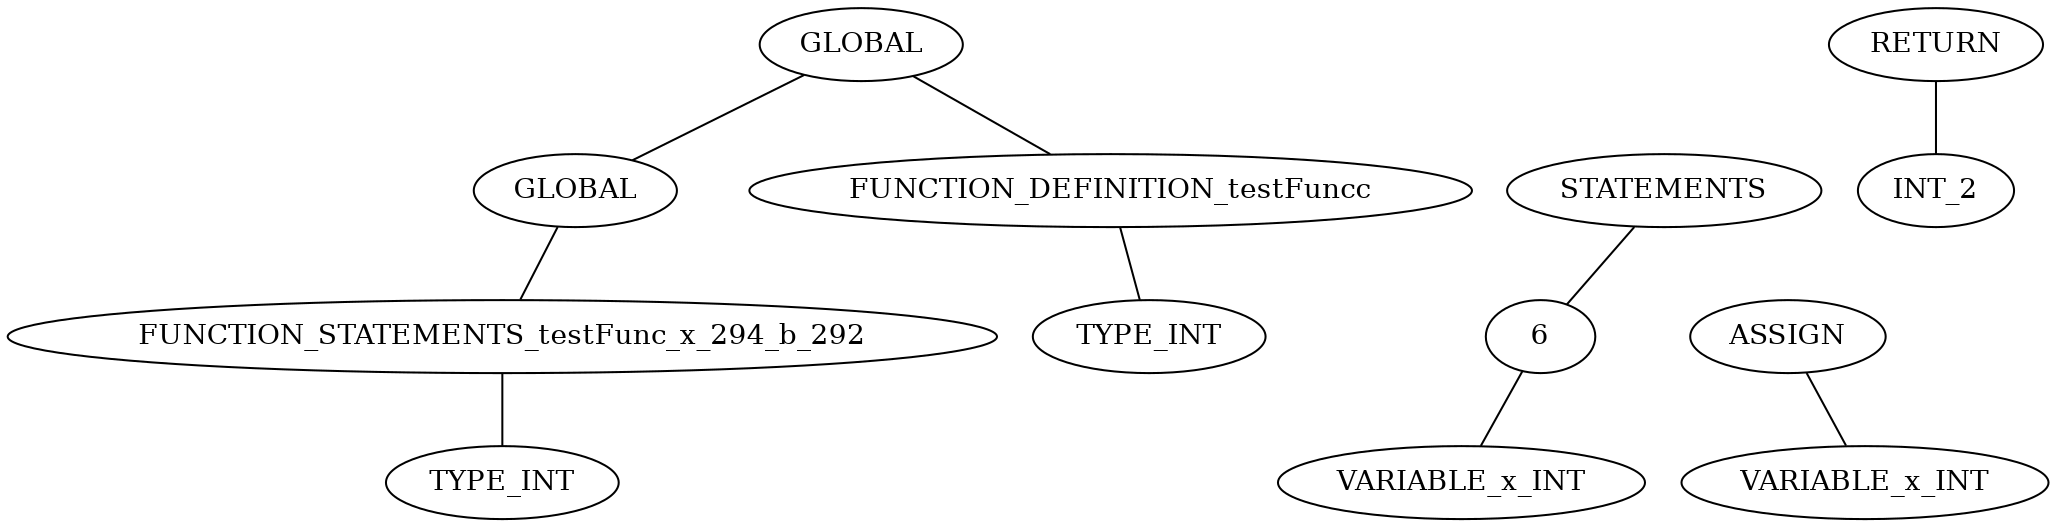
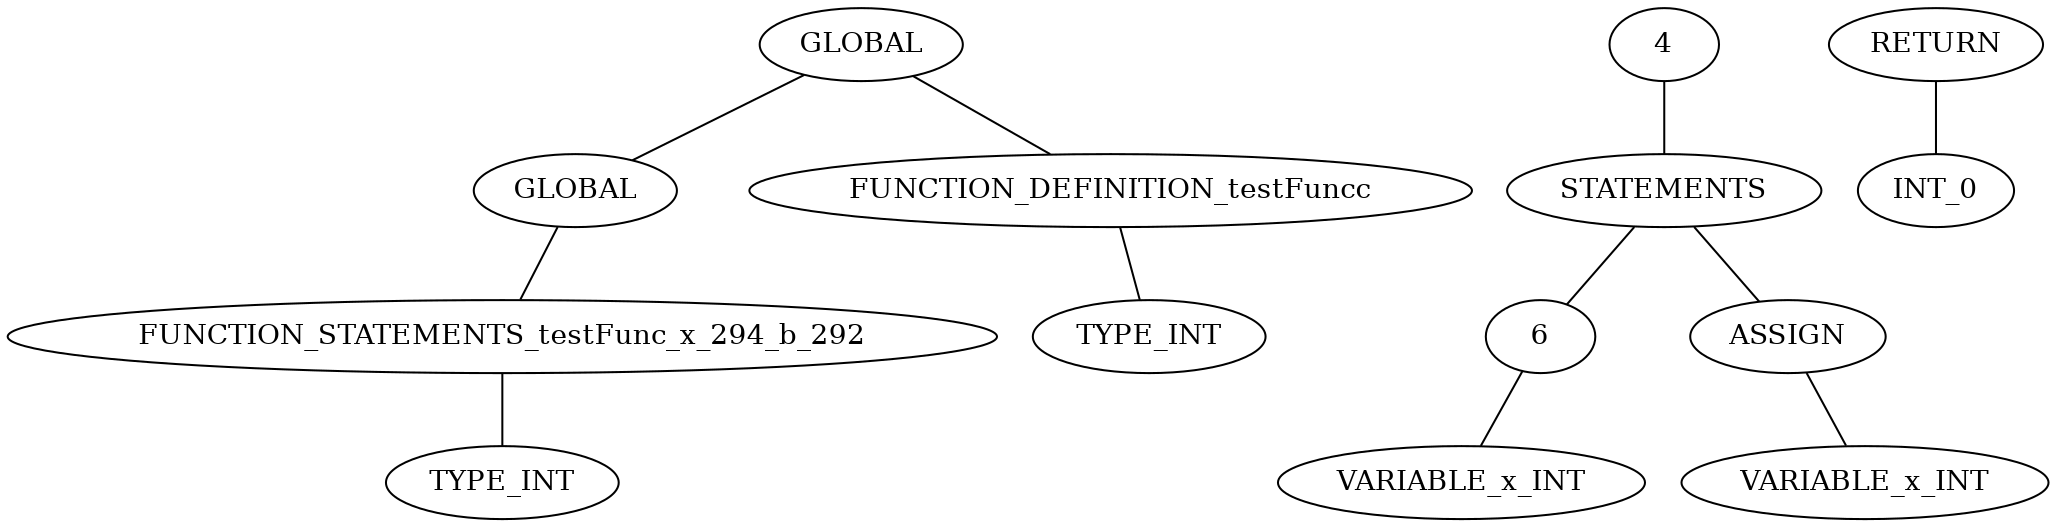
node "4": added
node "INT_2": label "INT_2" -> "INT_0"
edge "STATEMENTS" -- "ASSIGN": added
